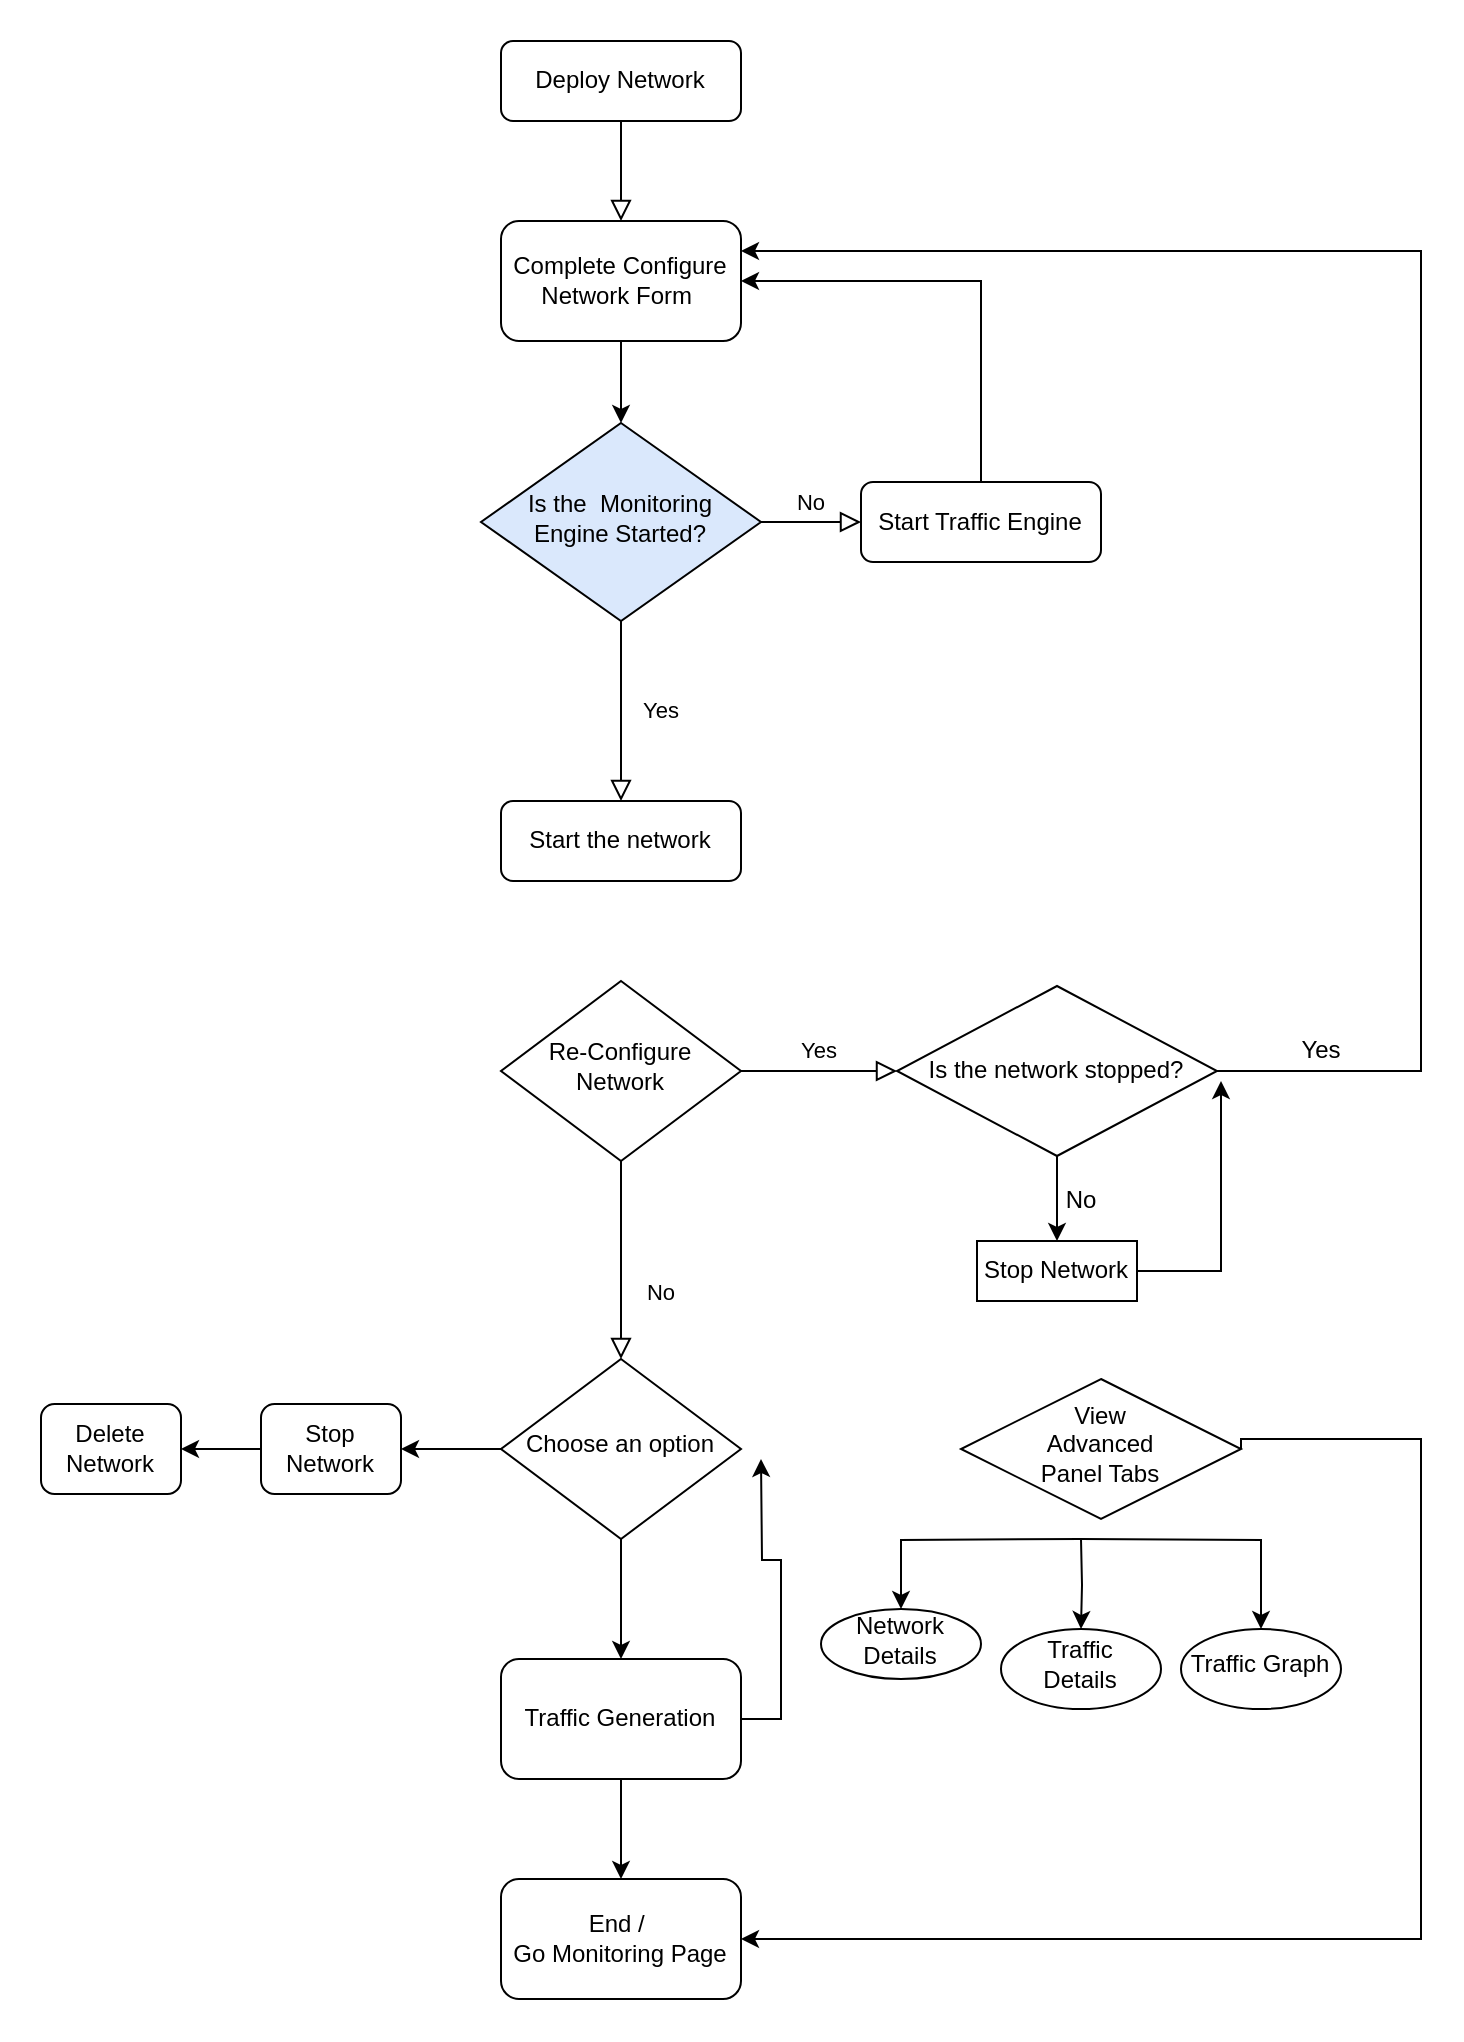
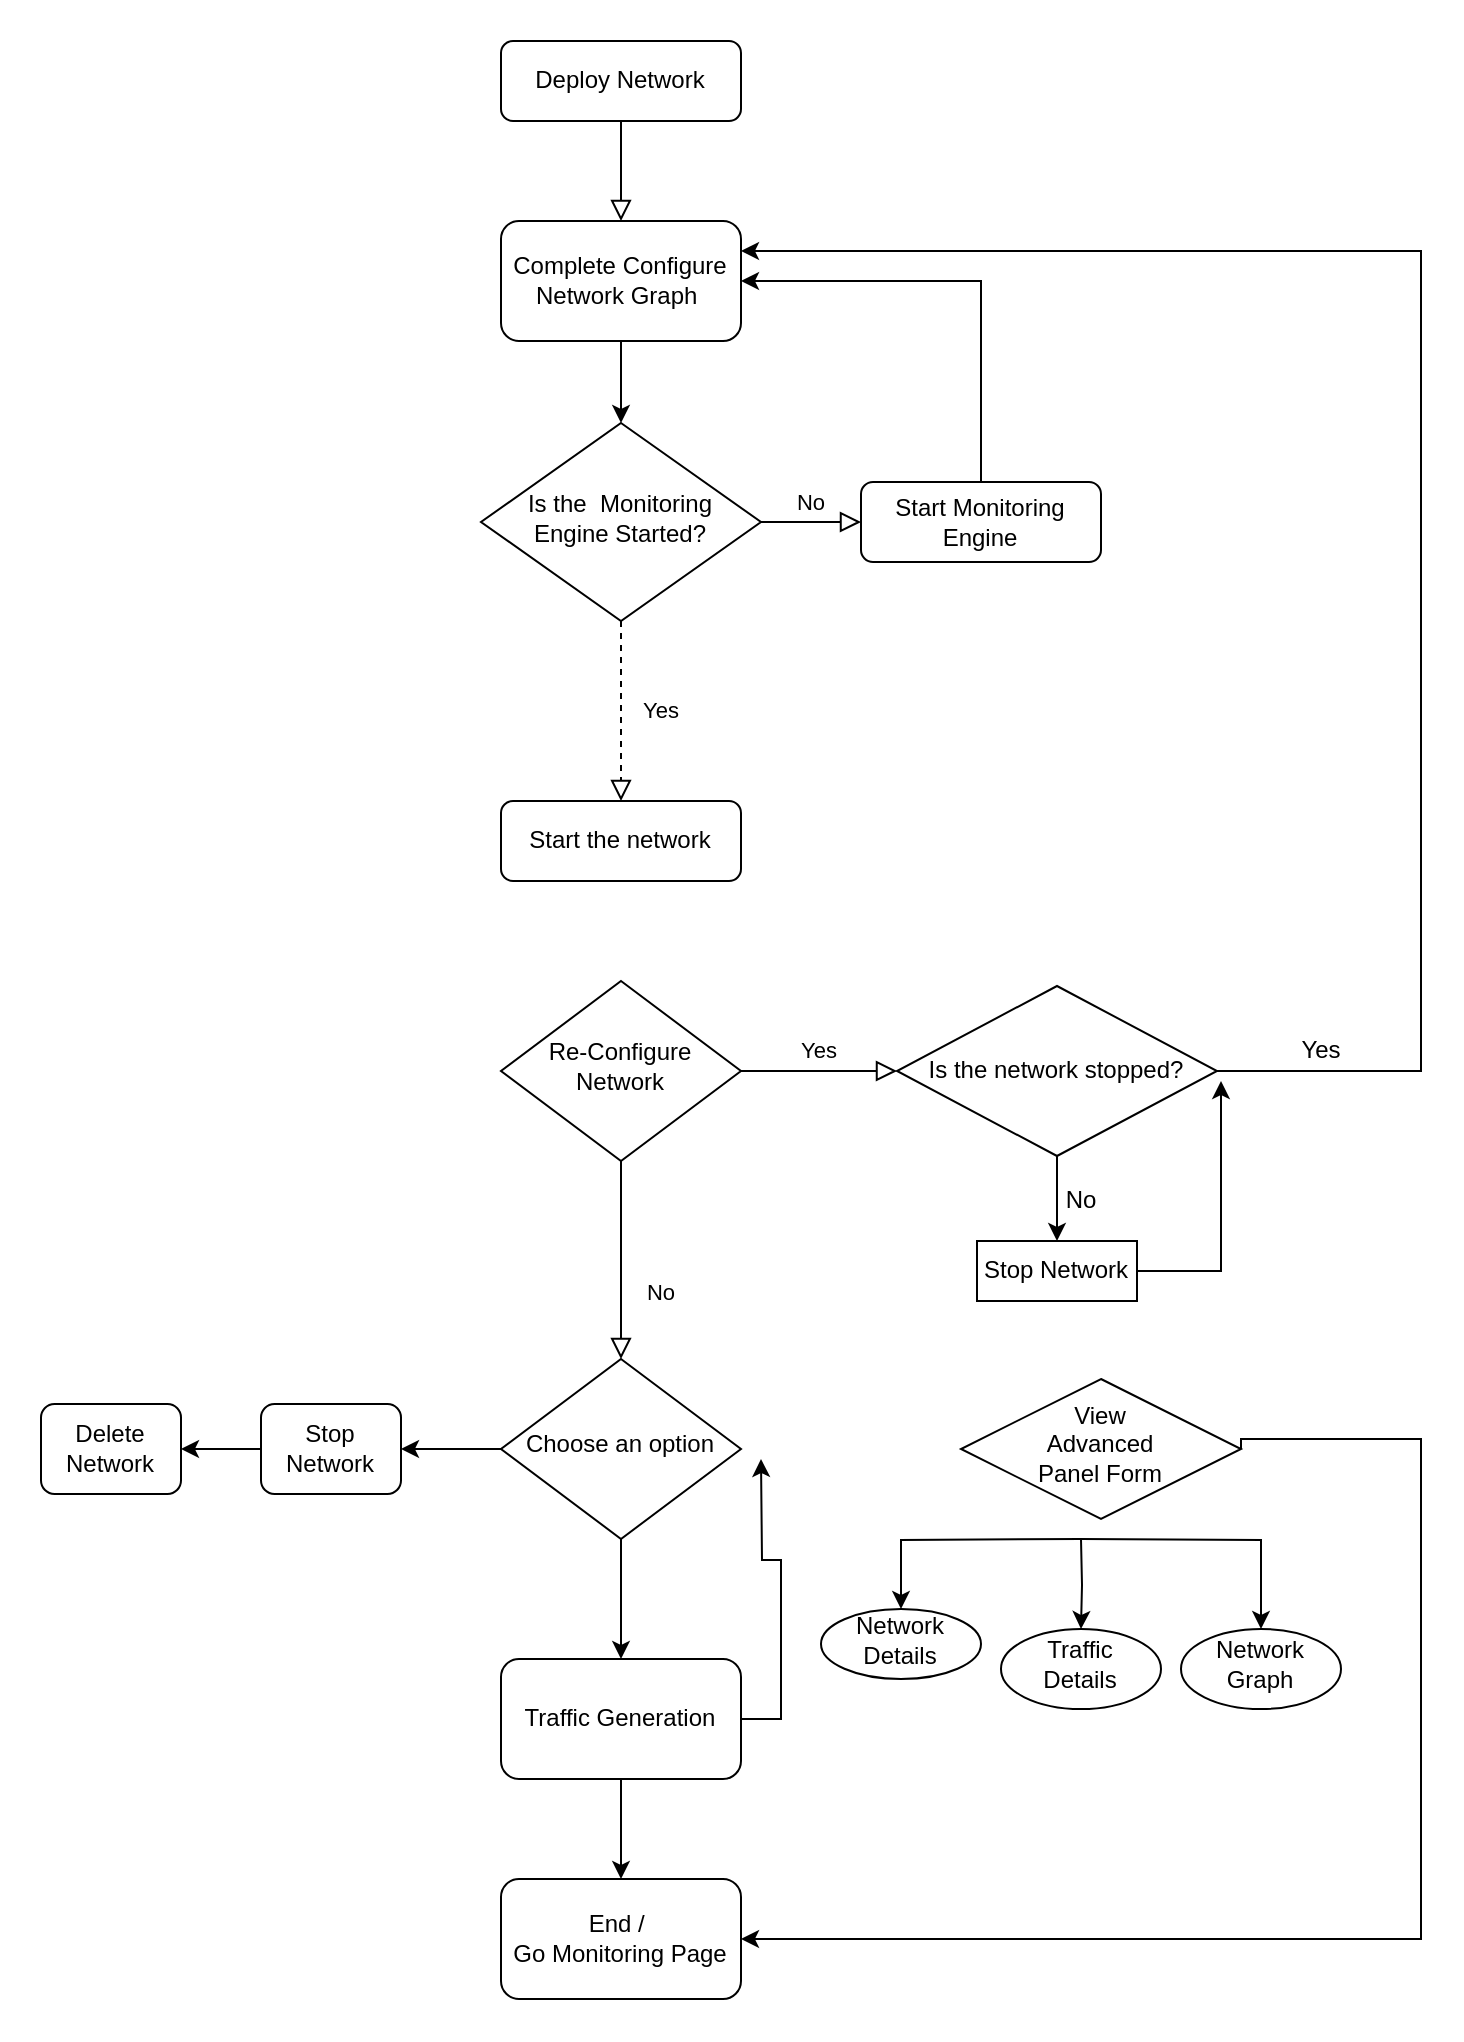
node "Complete Configure Network Form": label "Complete Configure Network Form" -> "Complete Configure Network Graph"
node "Is the Monitoring Engine Started?": fillcolor #dae8fc -> #ffffff
node "Start Traffic Engine": label "Start Traffic Engine" -> "Start Monitoring Engine"
edge "Is the Monitoring Engine Started?" -> "Start the network": style solid -> dashed
node "View Advanced Panel Tabs": label "View Advanced Panel Tabs" -> "View Advanced Panel Form"
node "Traffic Graph": label "Traffic Graph" -> "Network Graph"
